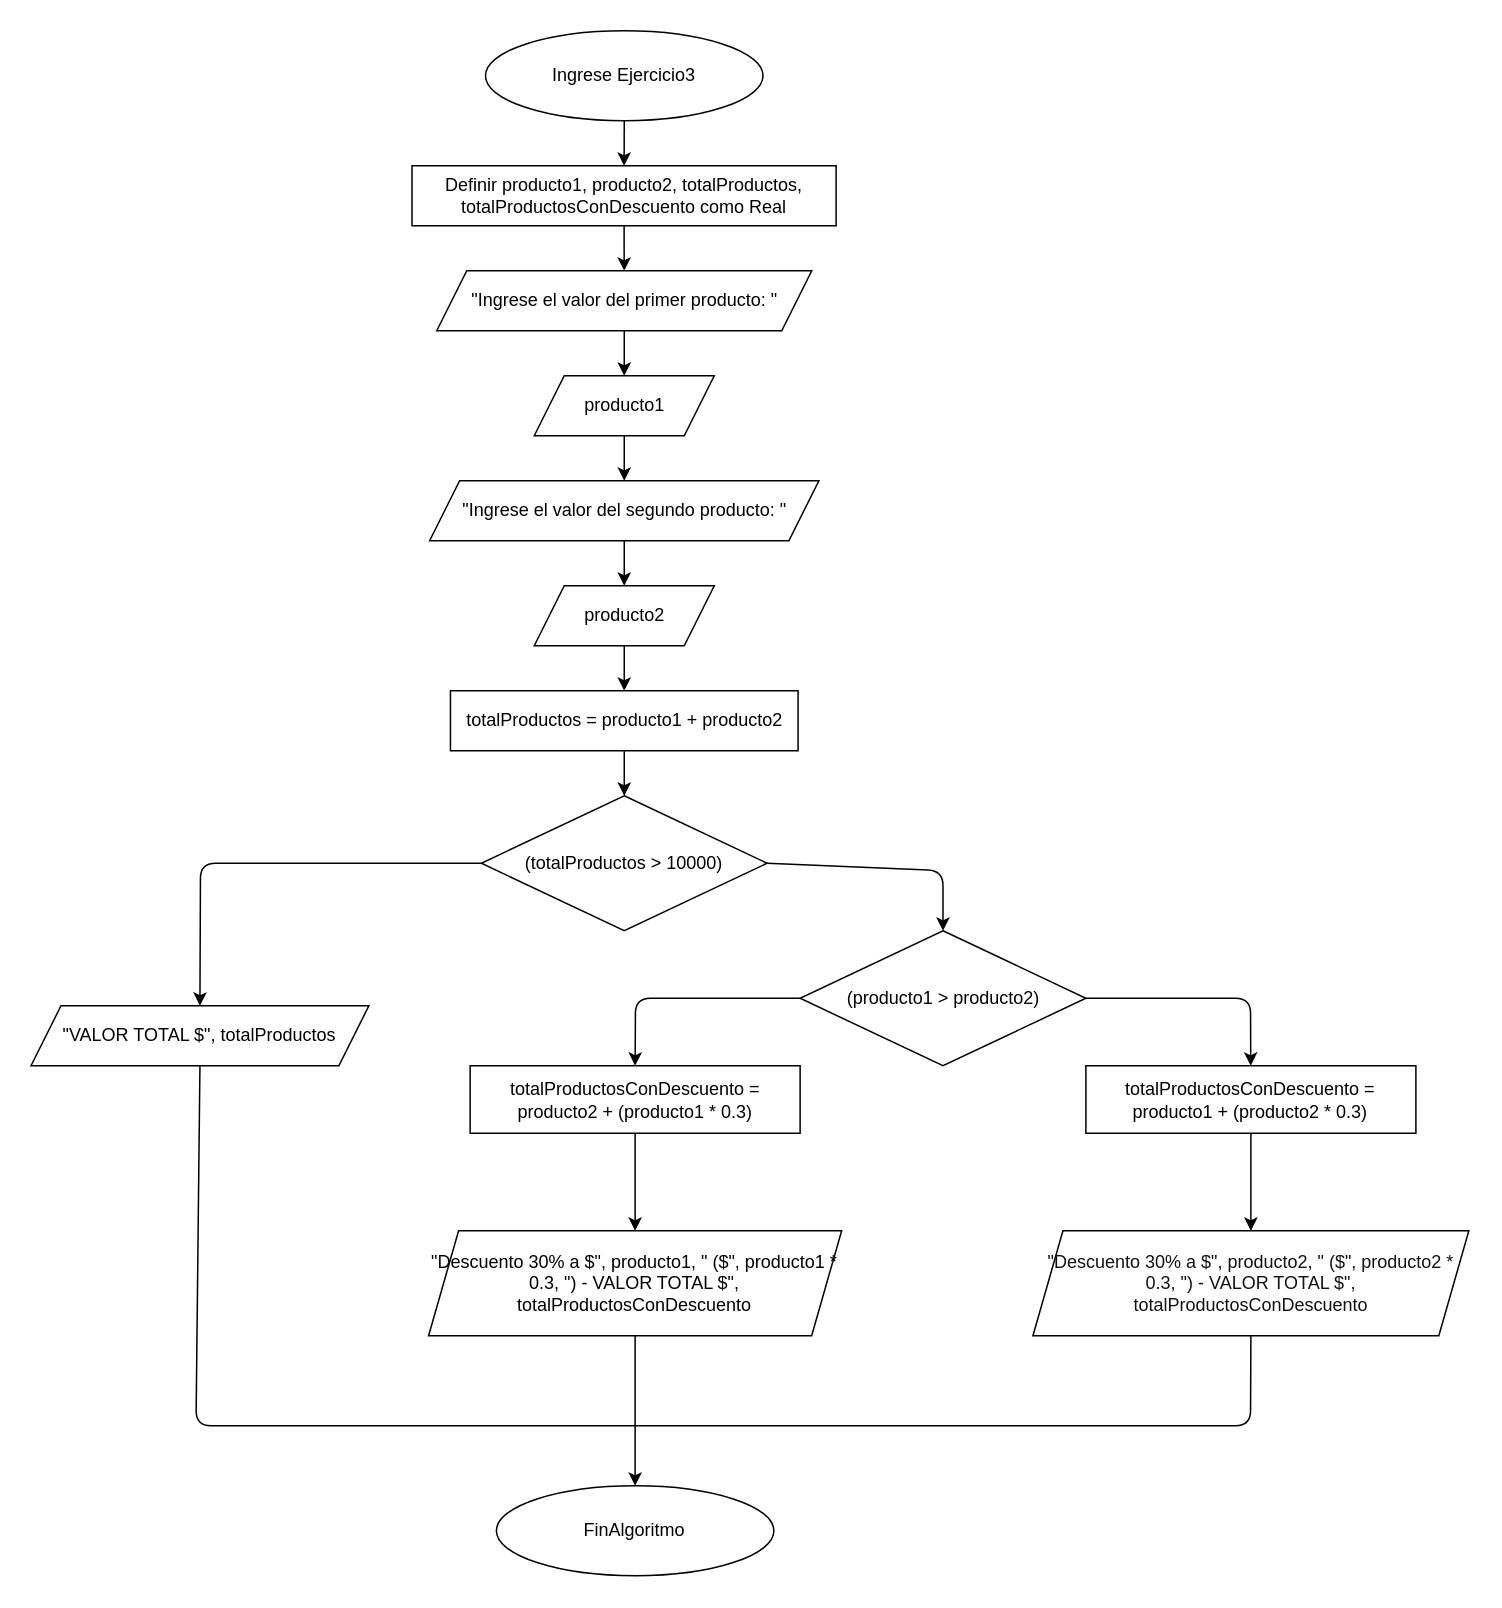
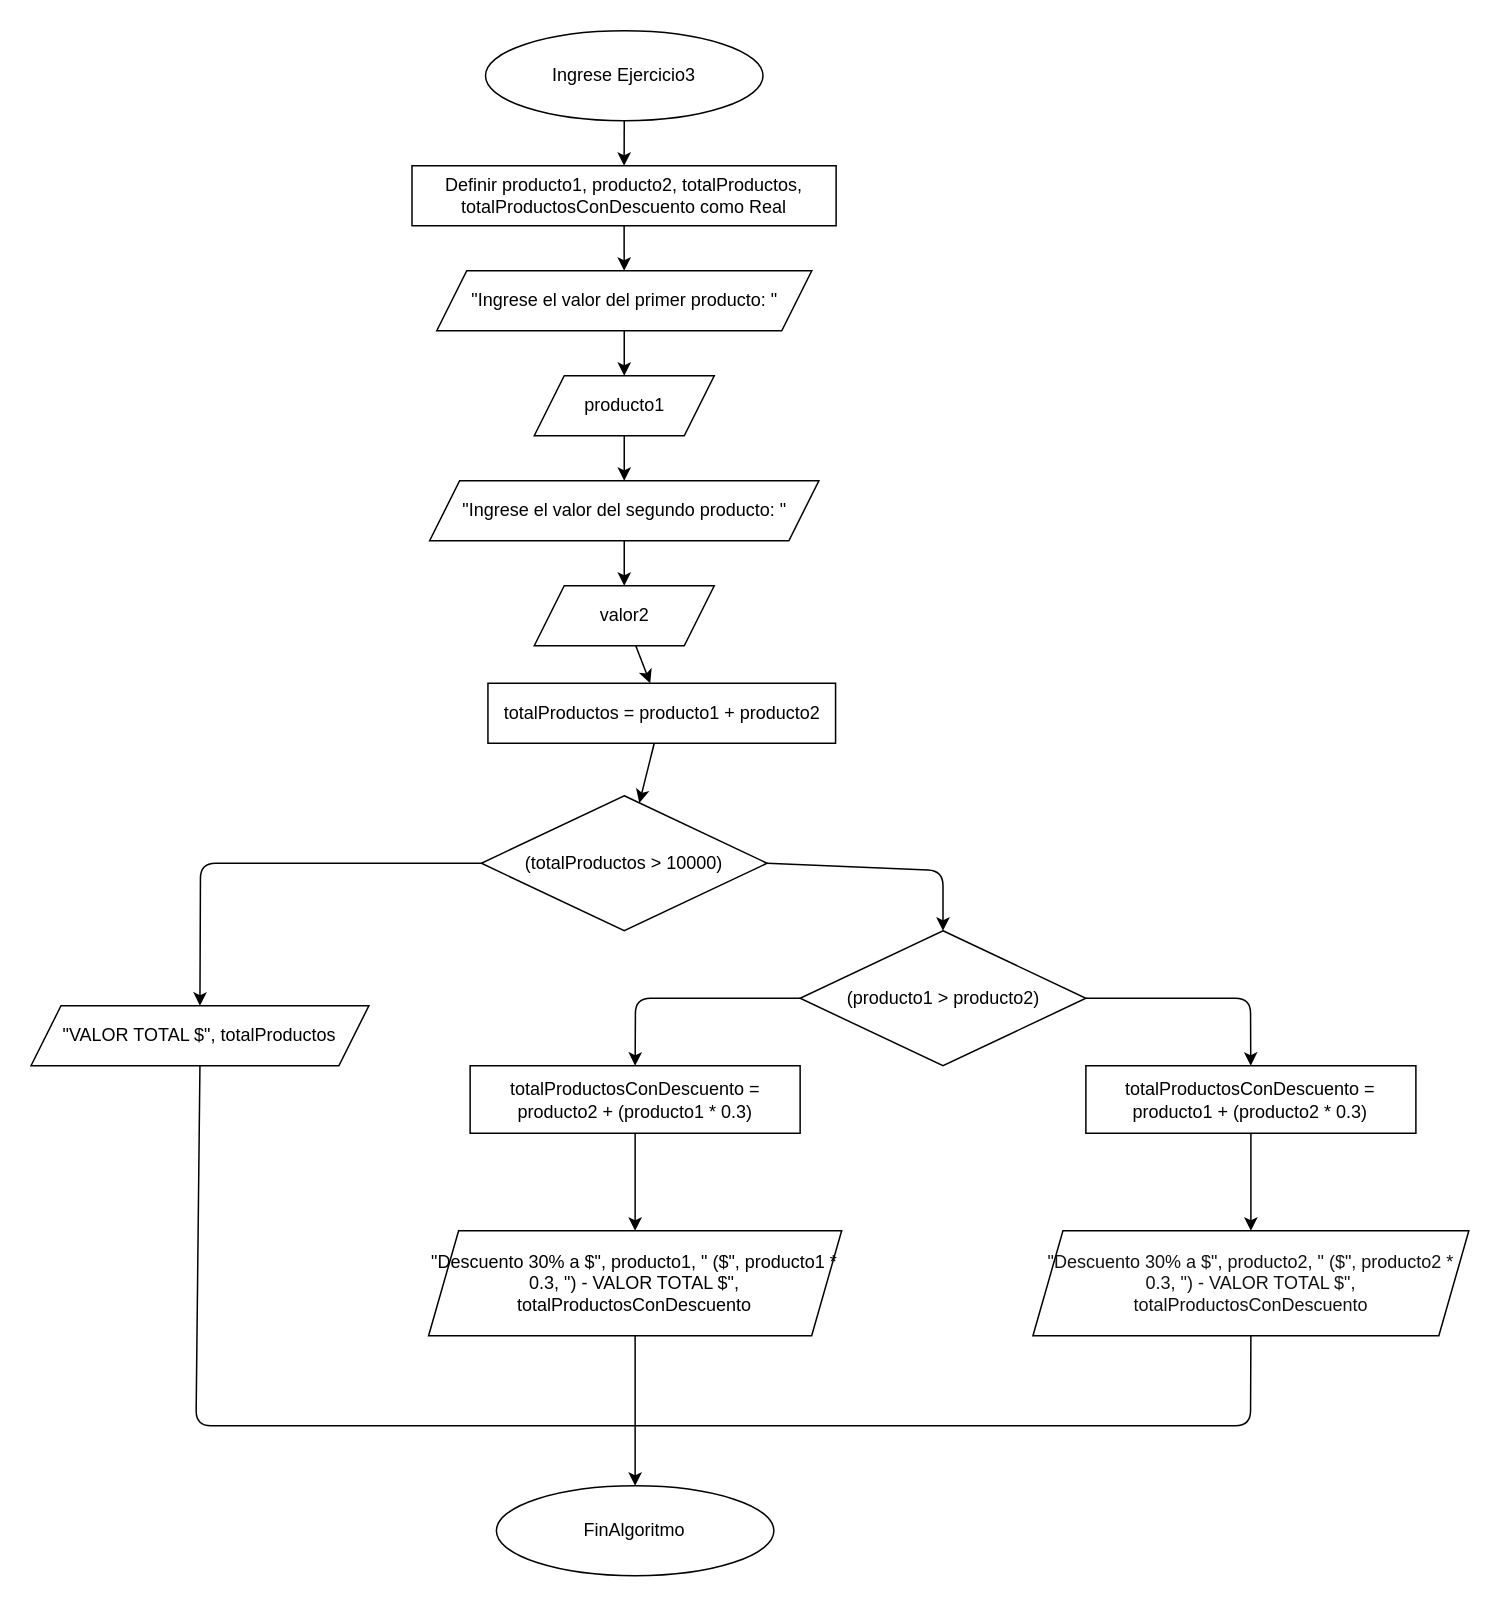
node "producto2": label "producto2" -> "valor2"
node "totalProductos = producto1 + producto2": moved (624, 721) -> (662, 713)
